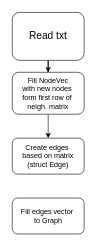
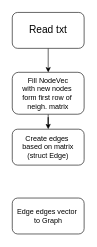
node "Read txt": size 72x48 -> 72x36
node "Create edges based on matrix (struct Edge)": moved (48, 156) -> (48, 147)
node "Fill edges vector to Graph": label "Fill edges vector to Graph" -> "Edge edges vector to Graph"
